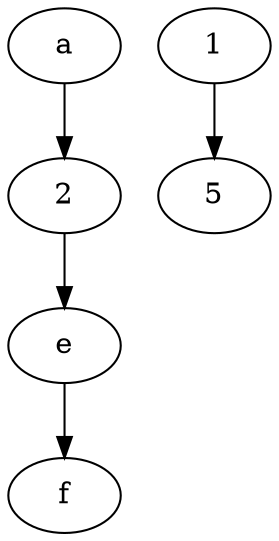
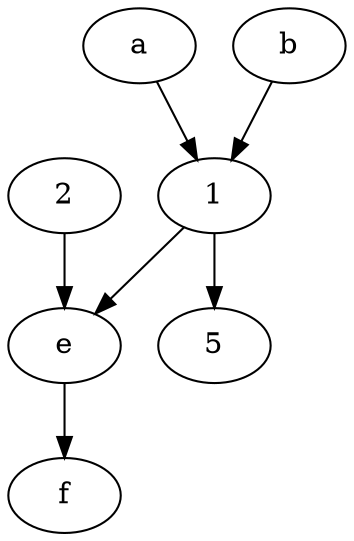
node "b": added
edge "a" -> "2": now "a" -> "1"
edge "1" -> "e": added
